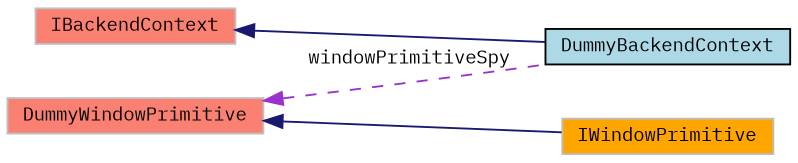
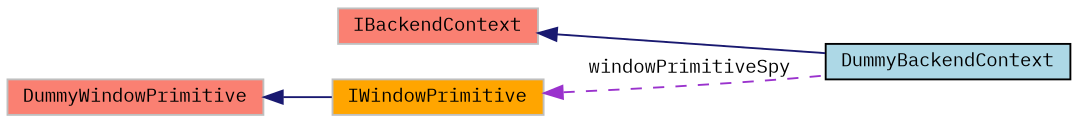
edge "DummyBackendContext" -> "DummyWindowPrimitive": now "DummyBackendContext" -> "IWindowPrimitive"
